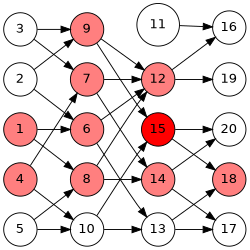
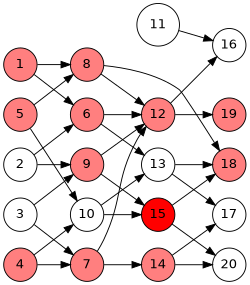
node "19": fillcolor #ffffff -> #ff7f7f
edge "8" -> "14": now "8" -> "18"
node "5": fillcolor #ffffff -> #ff7f7f
